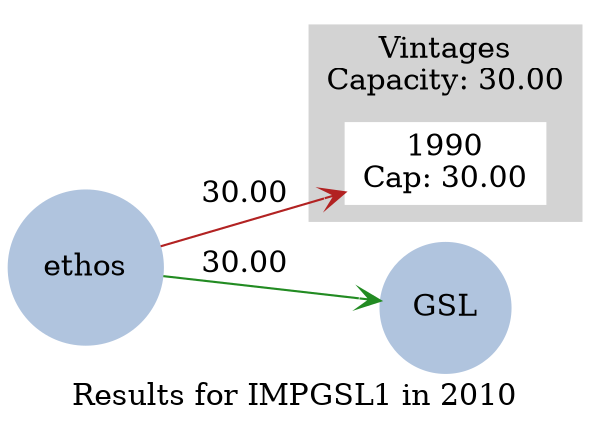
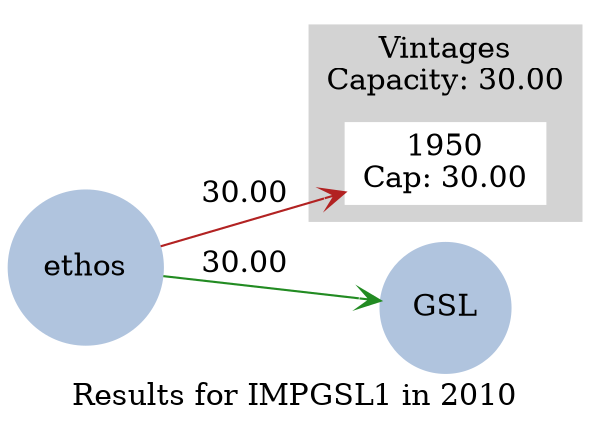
node "1990 Cap: 30.00": label "1990 Cap: 30.00" -> "1950 Cap: 30.00"
